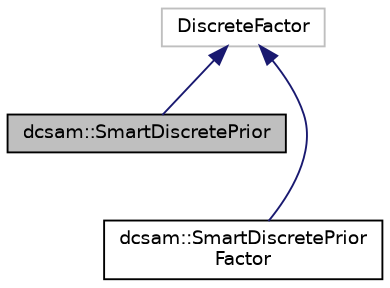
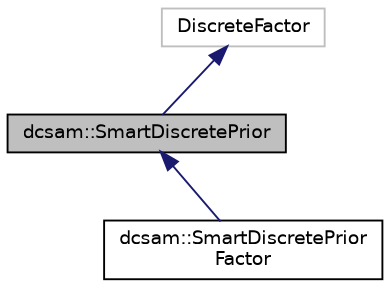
edge "dcsam::SmartDiscretePrior Factor" -> "DiscreteFactor": now "dcsam::SmartDiscretePrior Factor" -> "dcsam::SmartDiscretePrior"
